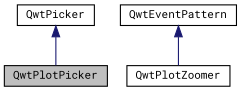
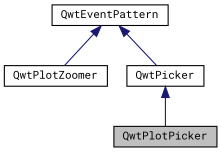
edge "QwtPicker" -> "QwtEventPattern": added
